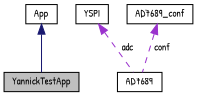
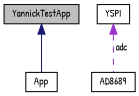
node "AD7689_conf": removed
edge "YannickTestApp" -> "App": reversed
node "AD7689": label "AD7689" -> "AD8689"
